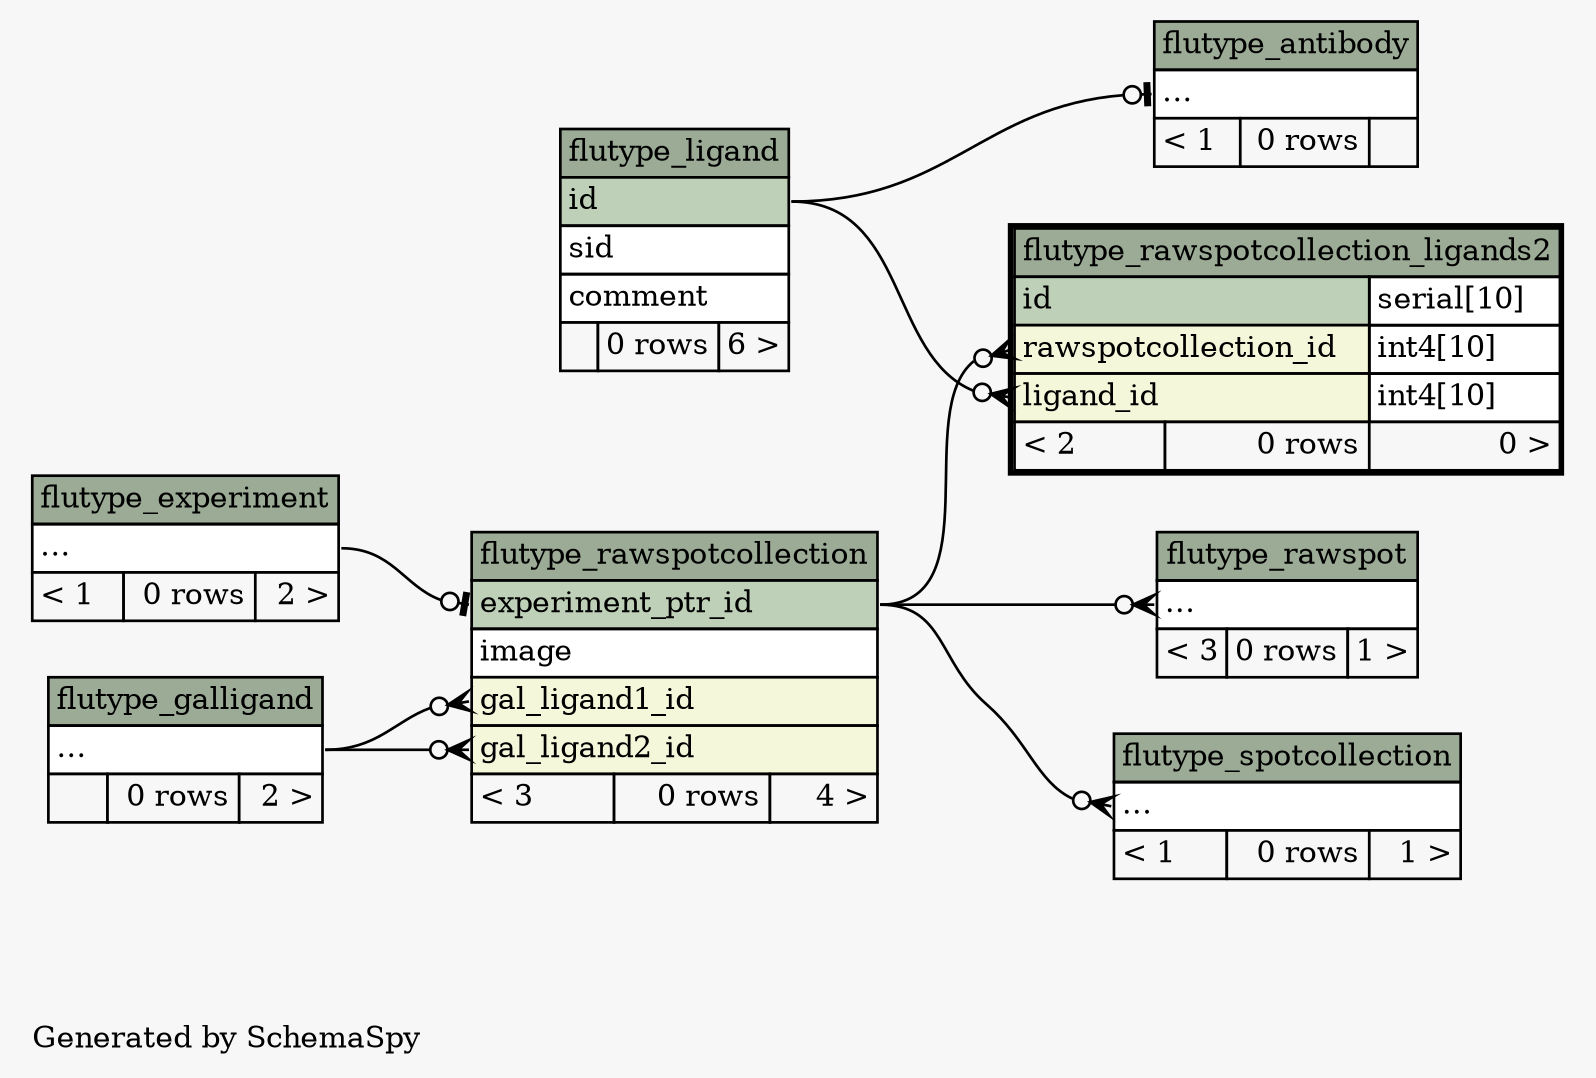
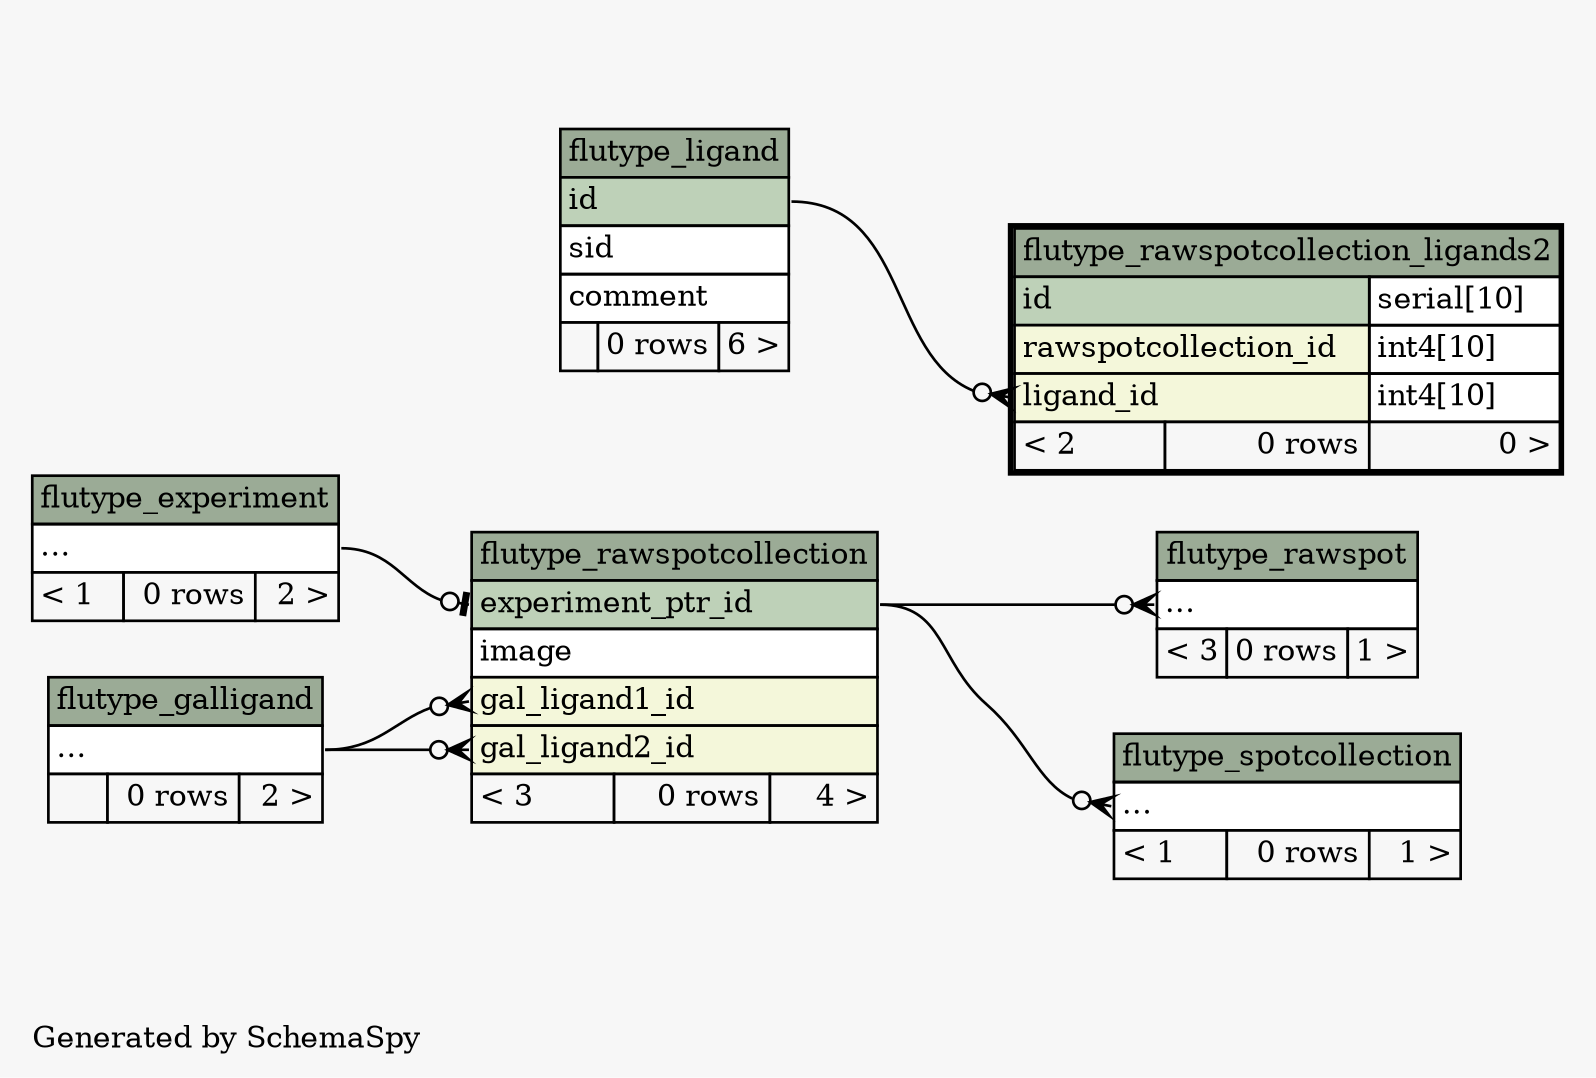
node "flutype_antibody": removed
edge "flutype_rawspotcollection" -> "flutype_rawspotcollection_ligands2": removed
